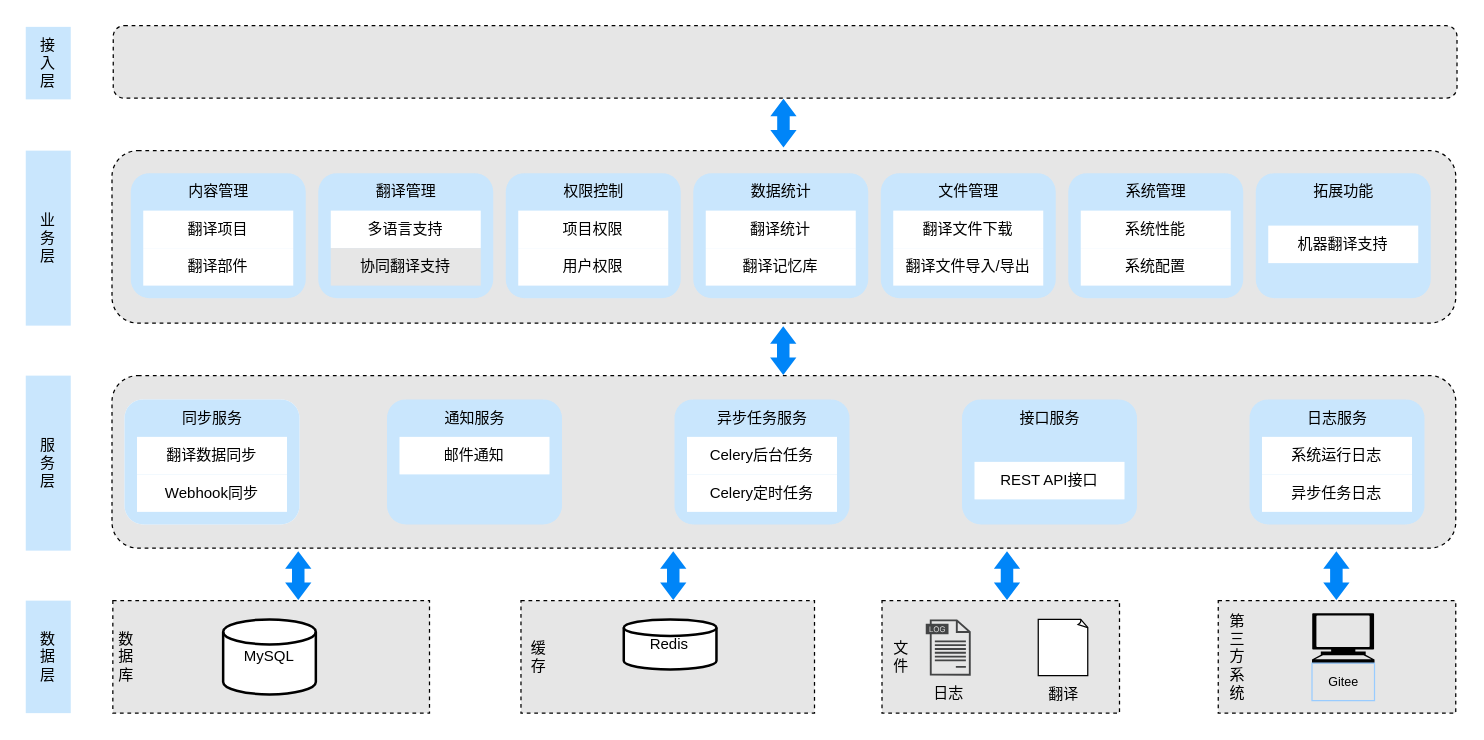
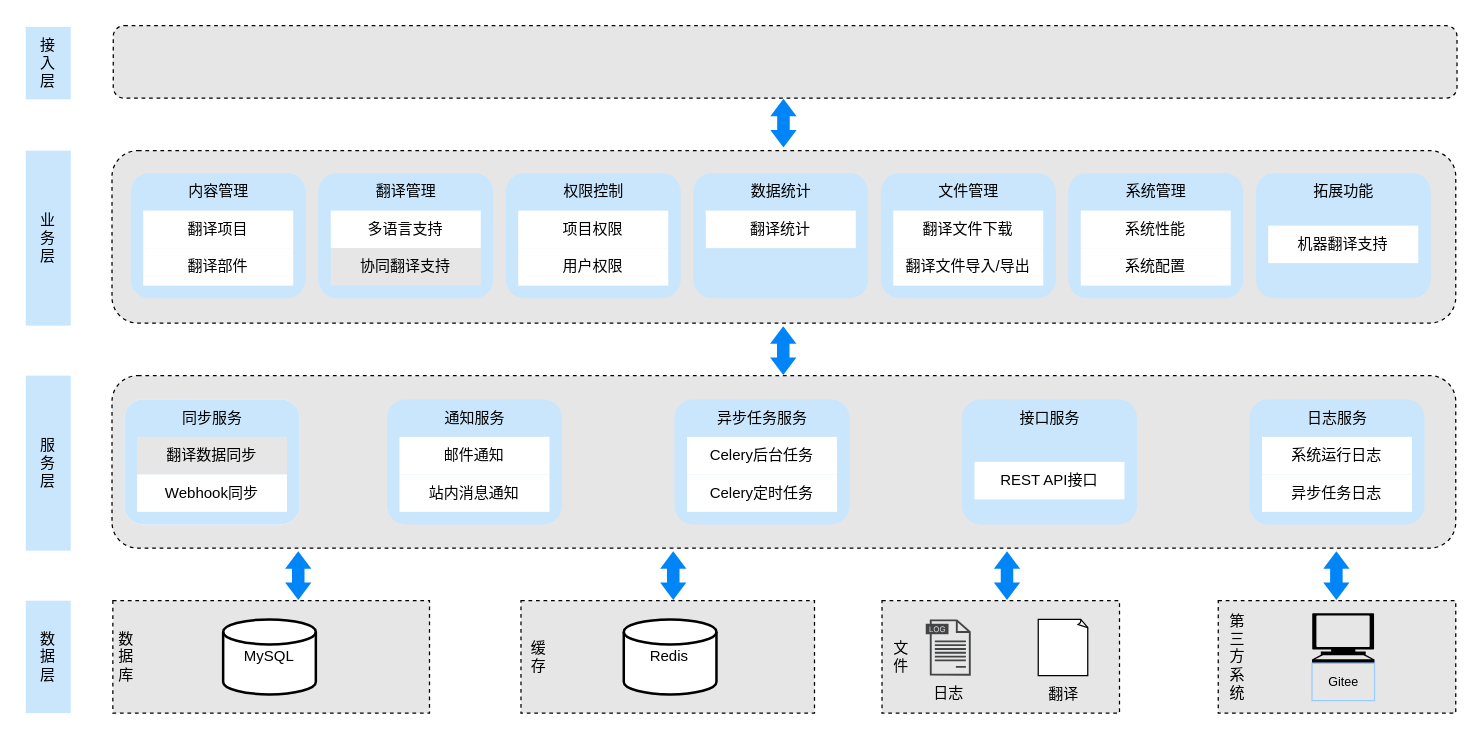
node "翻译记忆库": removed
node "翻译数据同步": fillcolor #ffffff -> #e6e6e6
node "站内消息通知": added
node "Redis": size 93x50 -> 93x75
